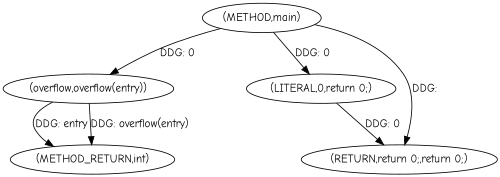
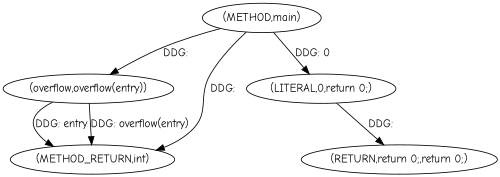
edge "(METHOD,main)" -> "(overflow,overflow(entry))": label "DDG: 0" -> "DDG: "
edge "(METHOD,main)" -> "(RETURN,return 0;,return 0;)": now "(METHOD,main)" -> "(METHOD_RETURN,int)"
edge "(LITERAL,0,return 0;)" -> "(RETURN,return 0;,return 0;)": label "DDG: 0" -> "DDG: "
